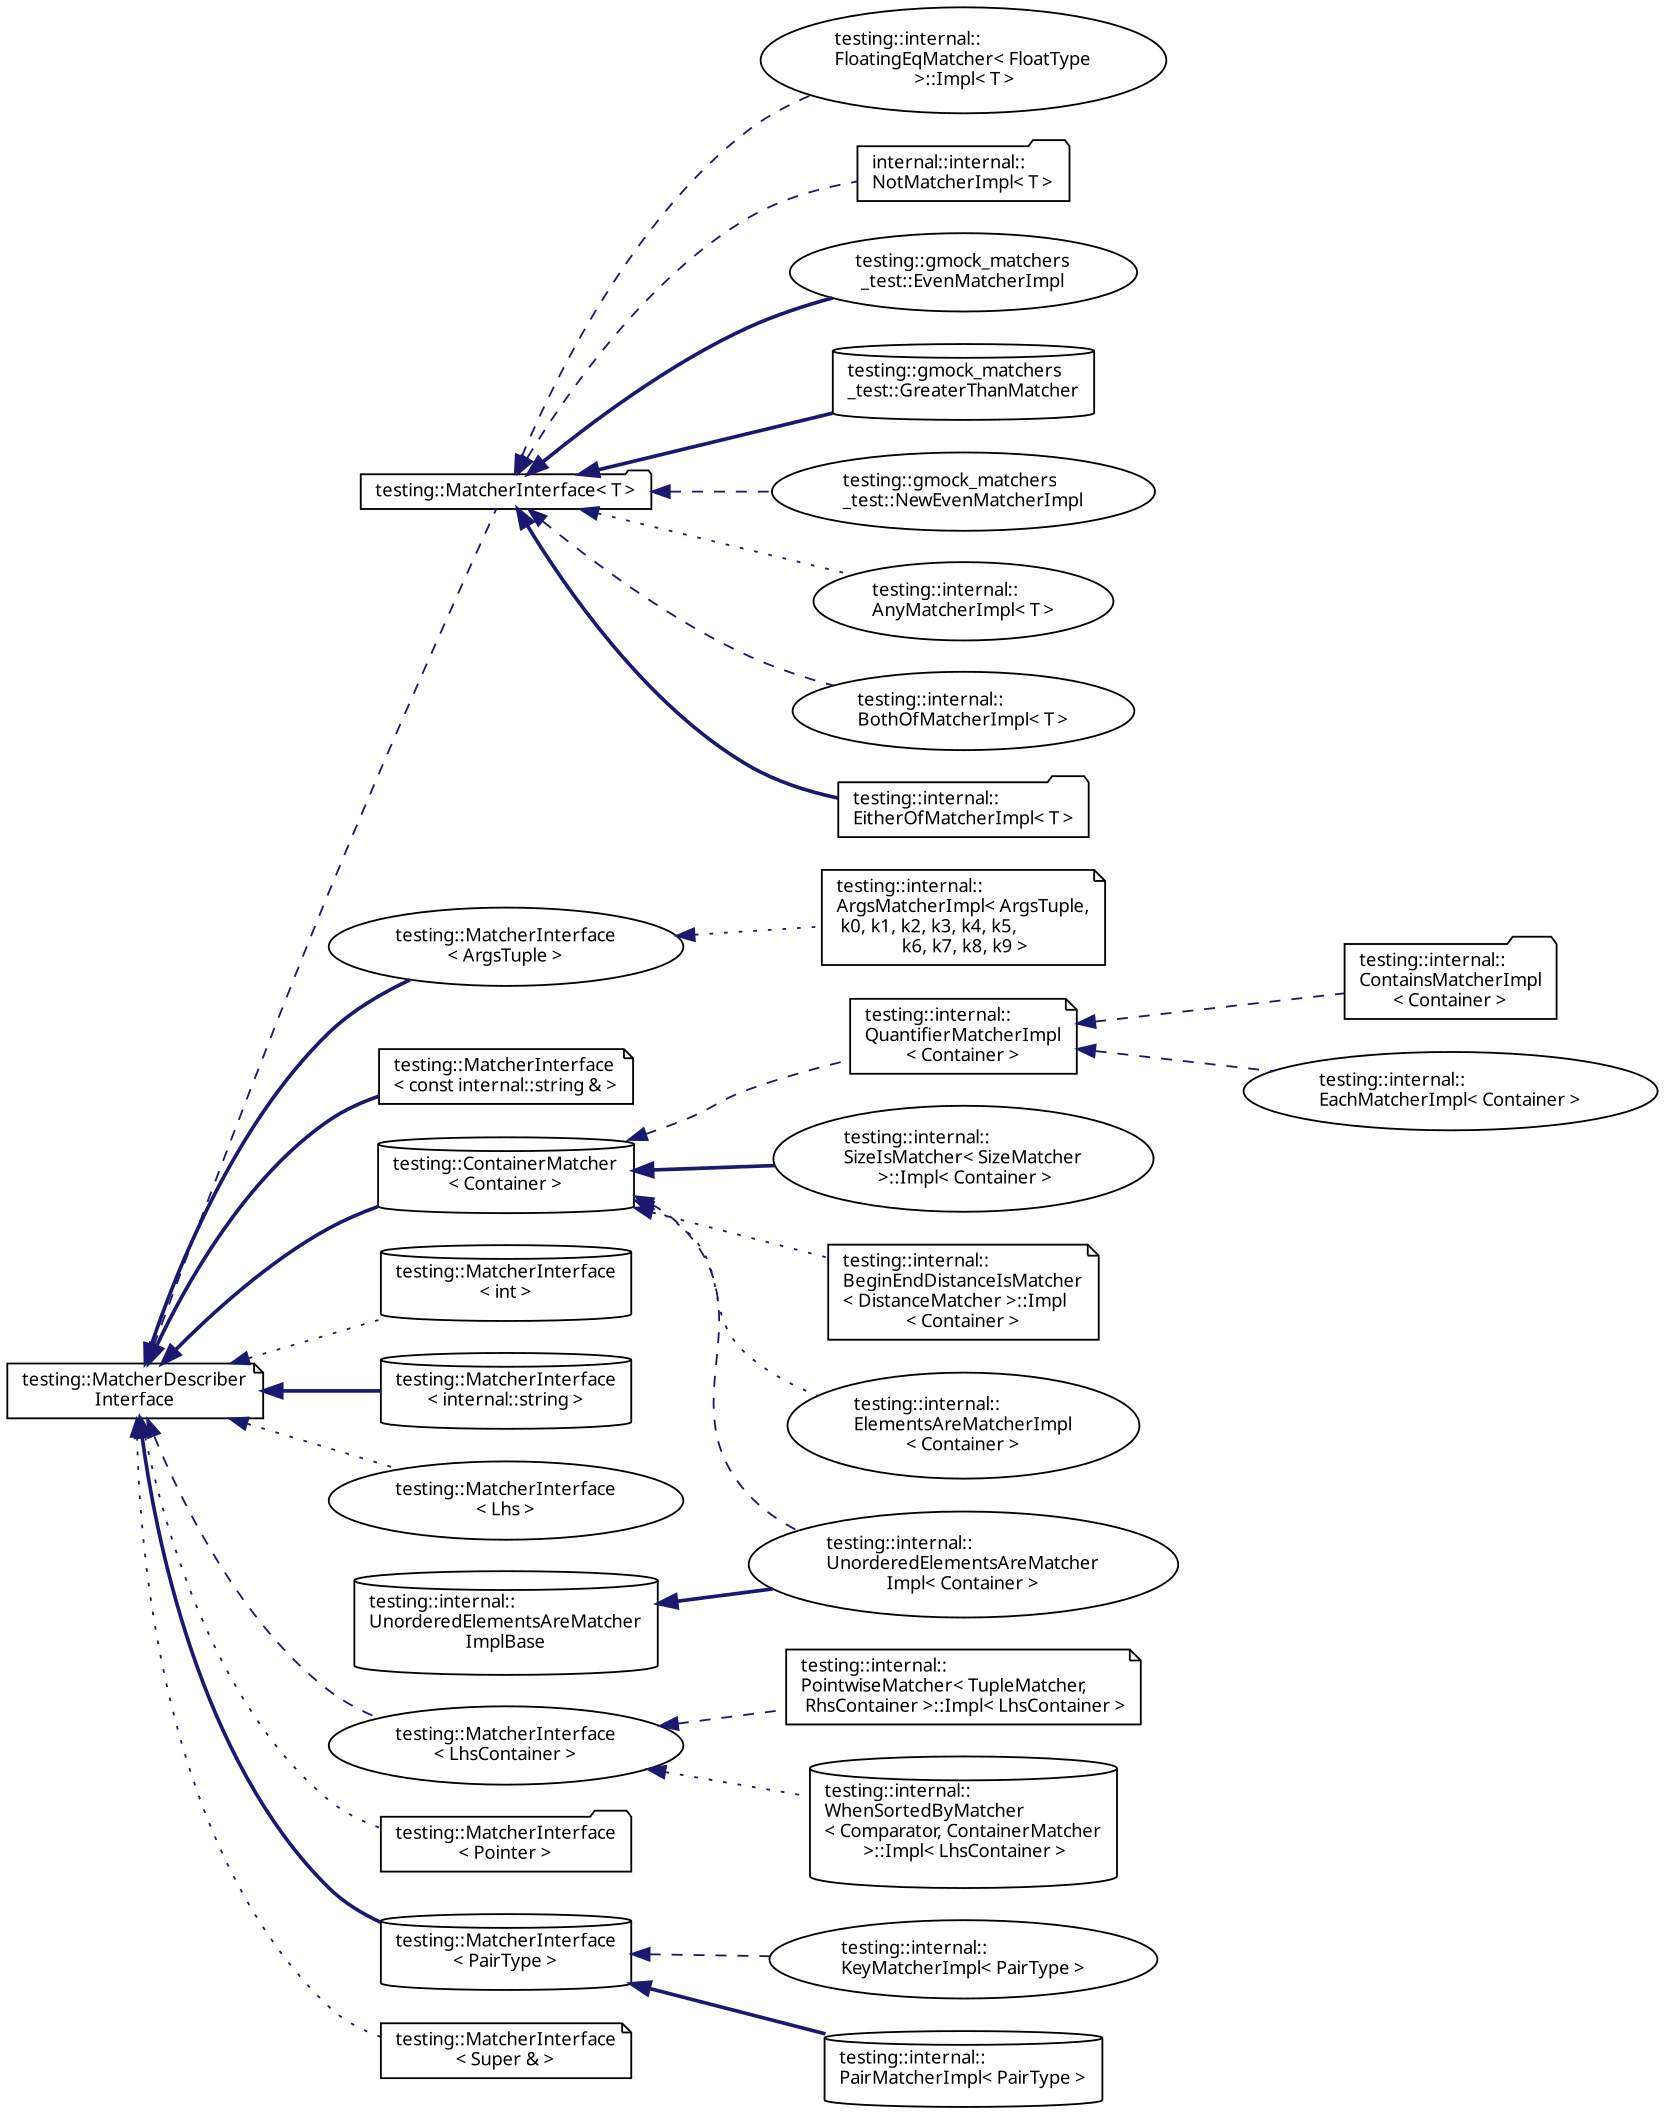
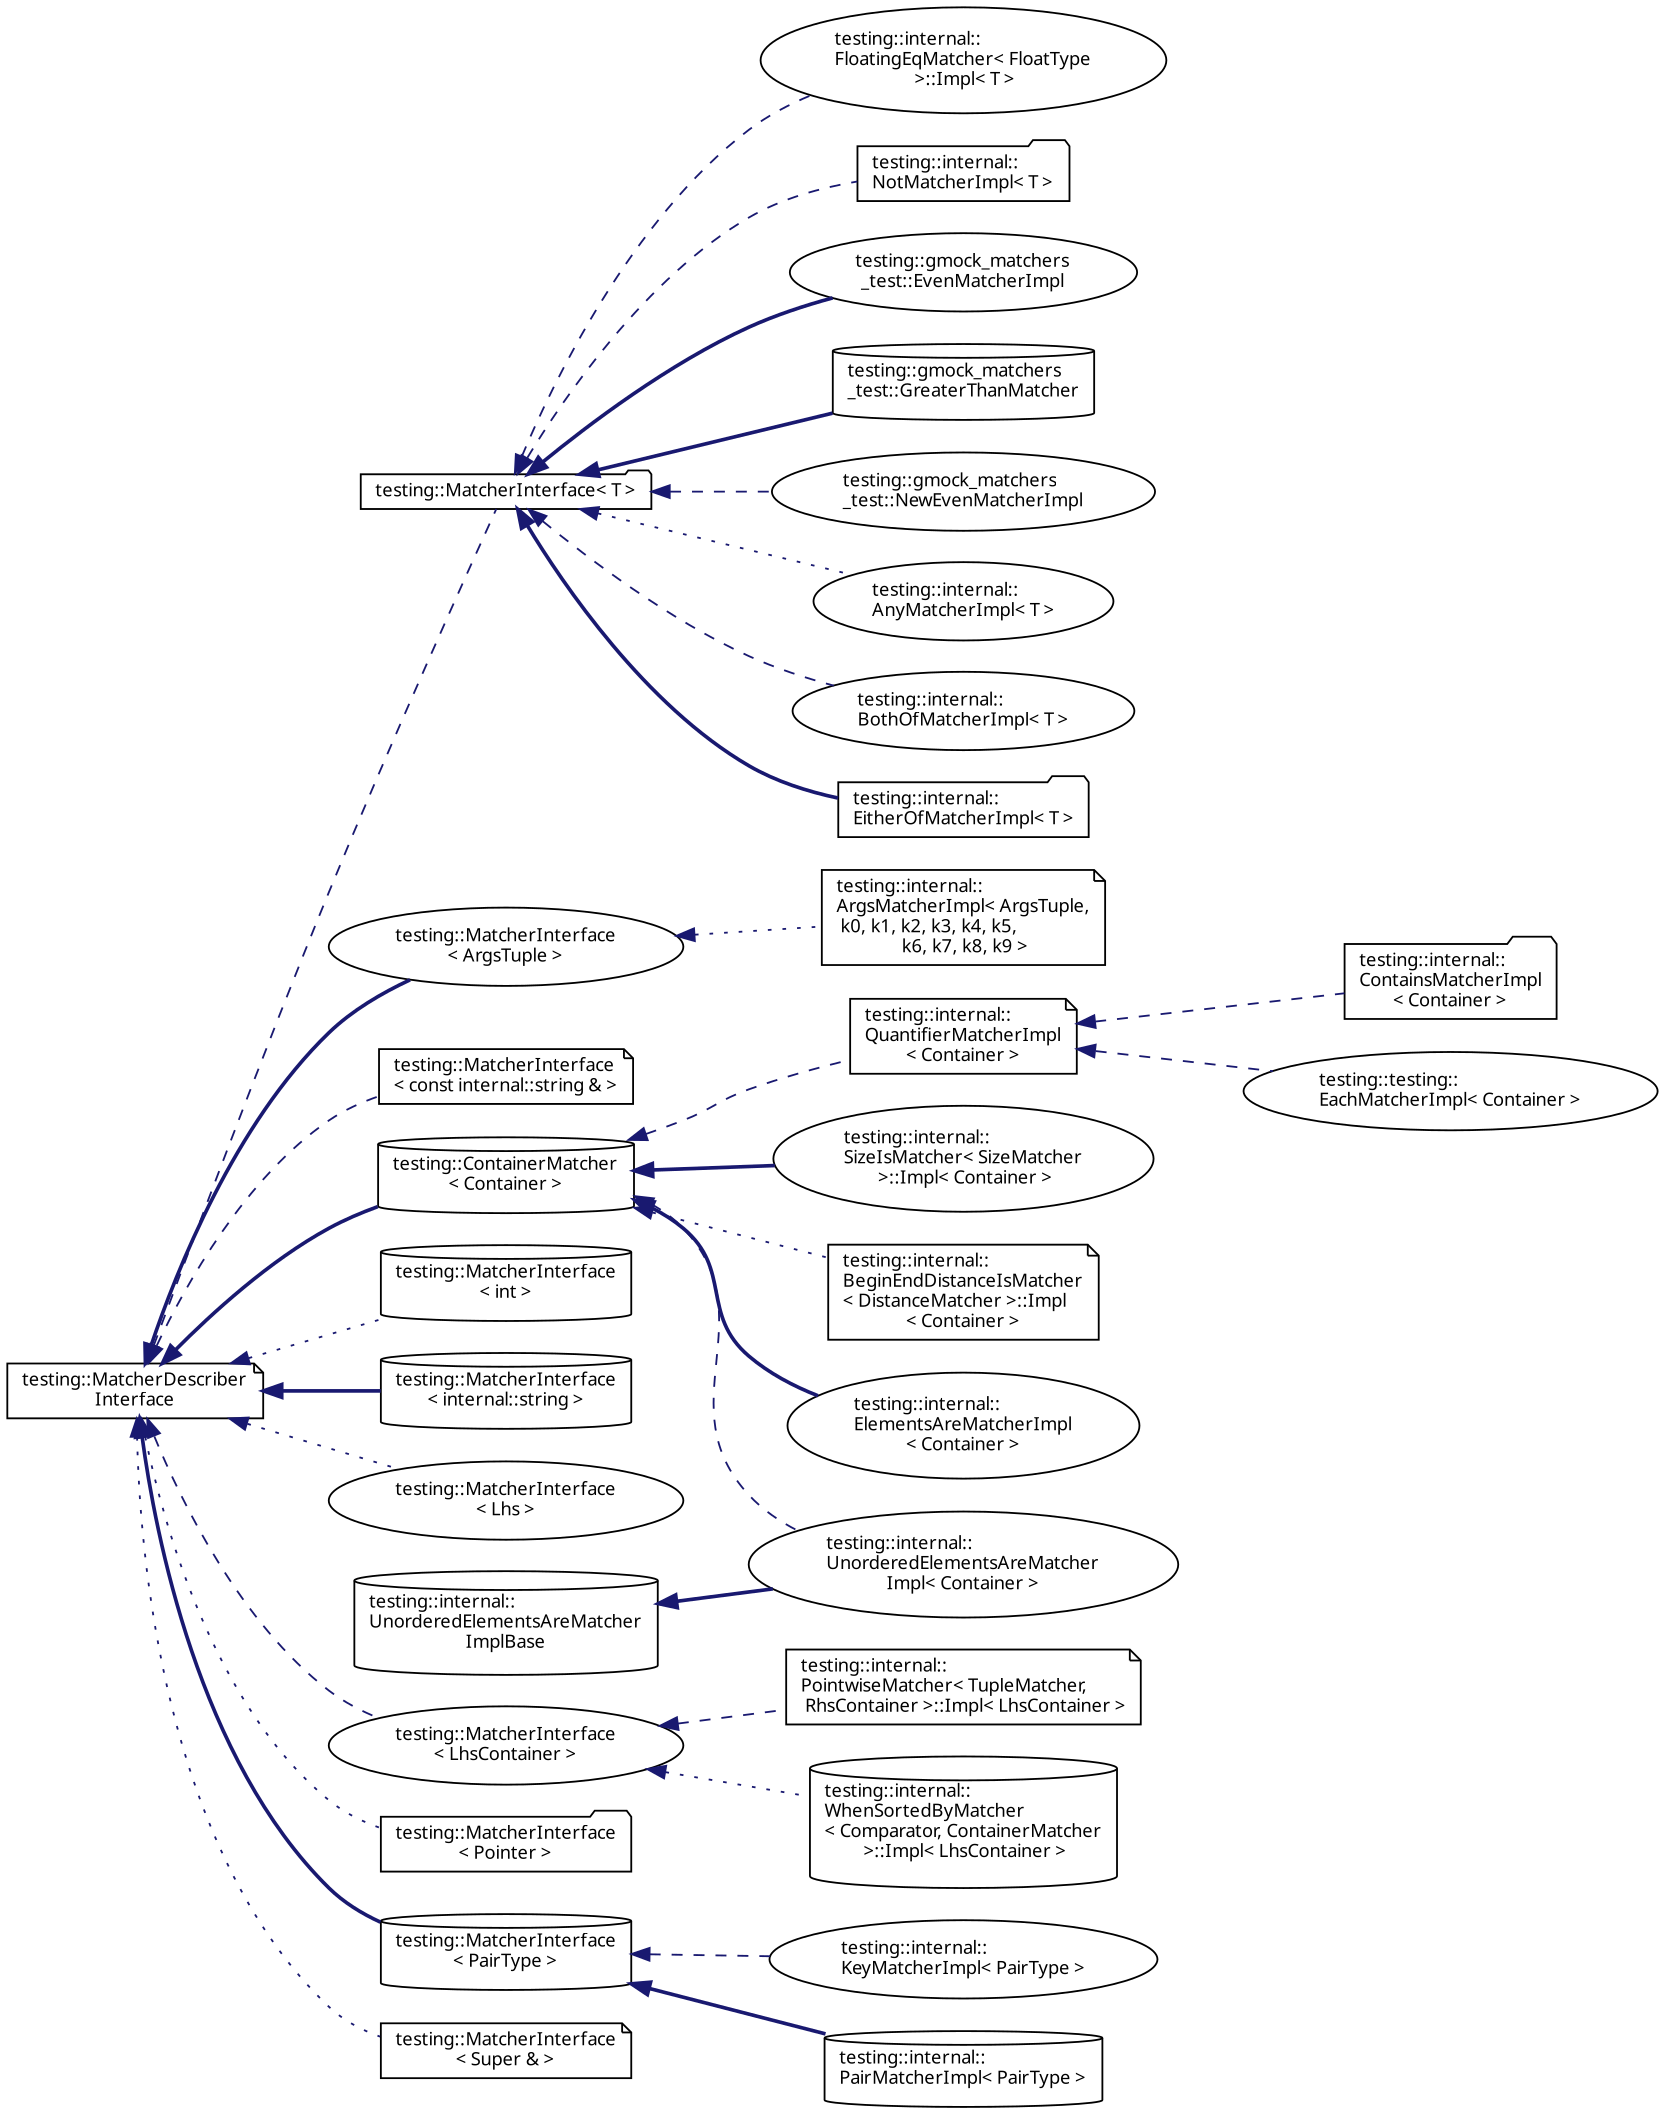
node "internal::internal:: NotMatcherImpl< T >": label "internal::internal:: NotMatcherImpl< T >" -> "testing::internal:: NotMatcherImpl< T >"
node "testing::internal:: EachMatcherImpl< Container >": label "testing::internal:: EachMatcherImpl< Container >" -> "testing::testing:: EachMatcherImpl< Container >"
edge "testing::MatcherInterface < const internal::string & >" -> "testing::MatcherDescriber Interface": style bold -> dashed
edge "testing::internal:: ElementsAreMatcherImpl < Container >" -> "testing::ContainerMatcher < Container >": style dotted -> bold
